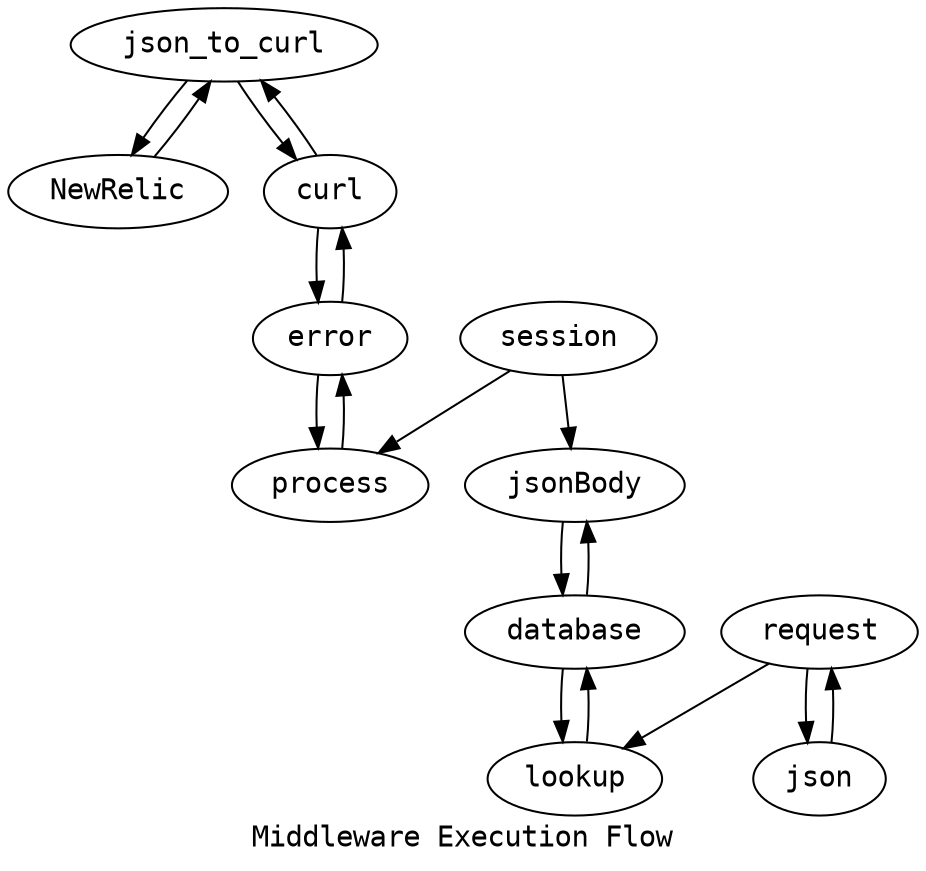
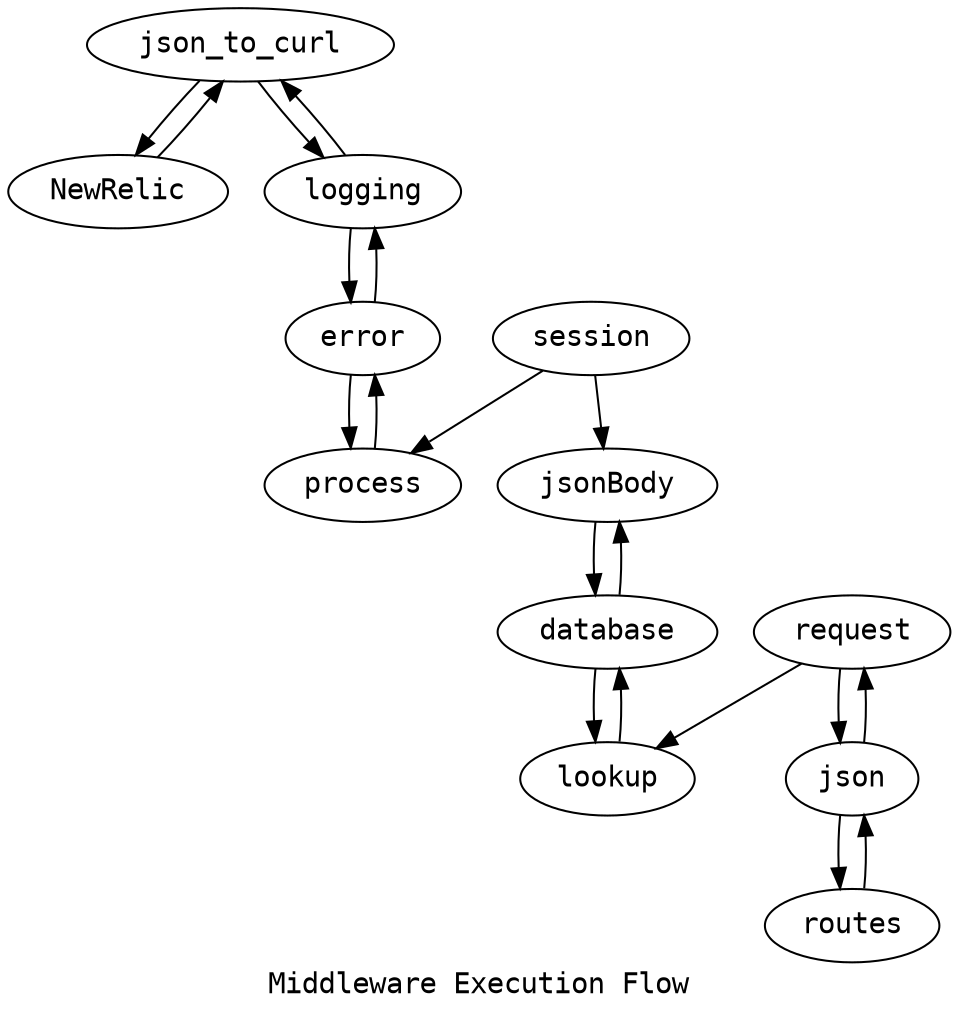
node "curl": label "curl" -> "logging"
node "routes": added
